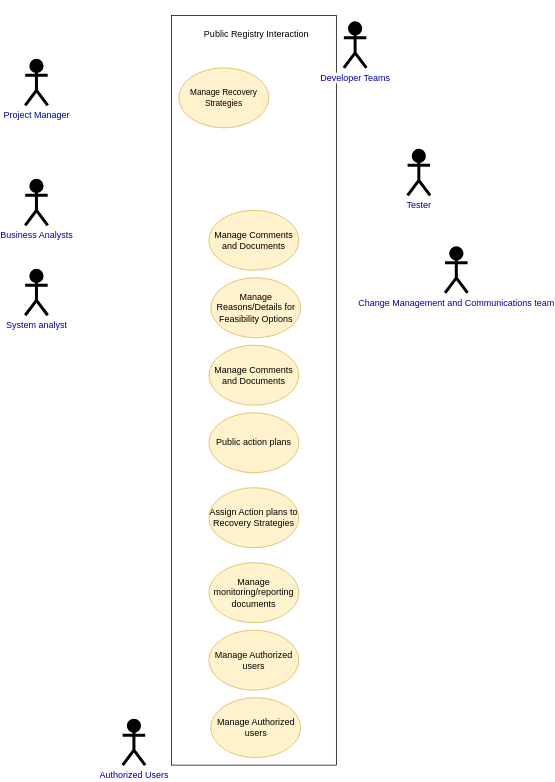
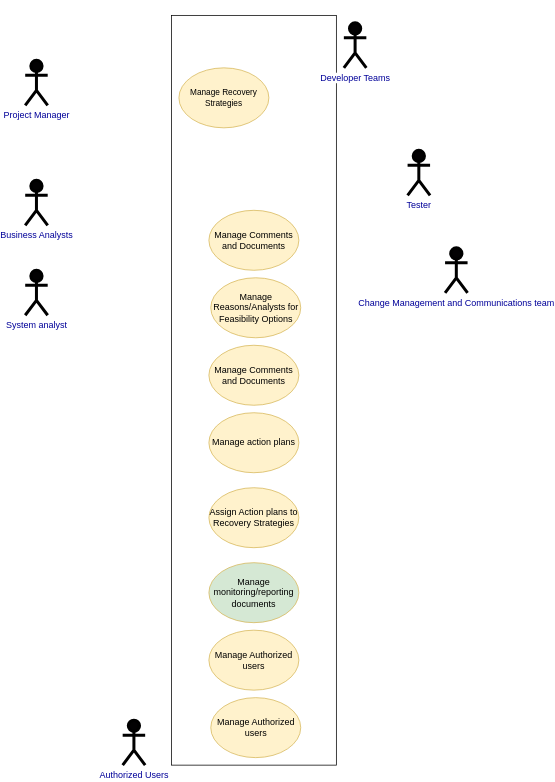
node "Public Registry Interaction": removed
node "Manage Reasons/Details for Feasibility Options": label "Manage Reasons/Details for Feasibility Options" -> "Manage Reasons/Analysts for Feasibility Options"
node "Public action plans": label "Public action plans" -> "Manage action plans"
node "Manage monitoring/reporting documents": fillcolor #fff2cc -> #d5e8d4
